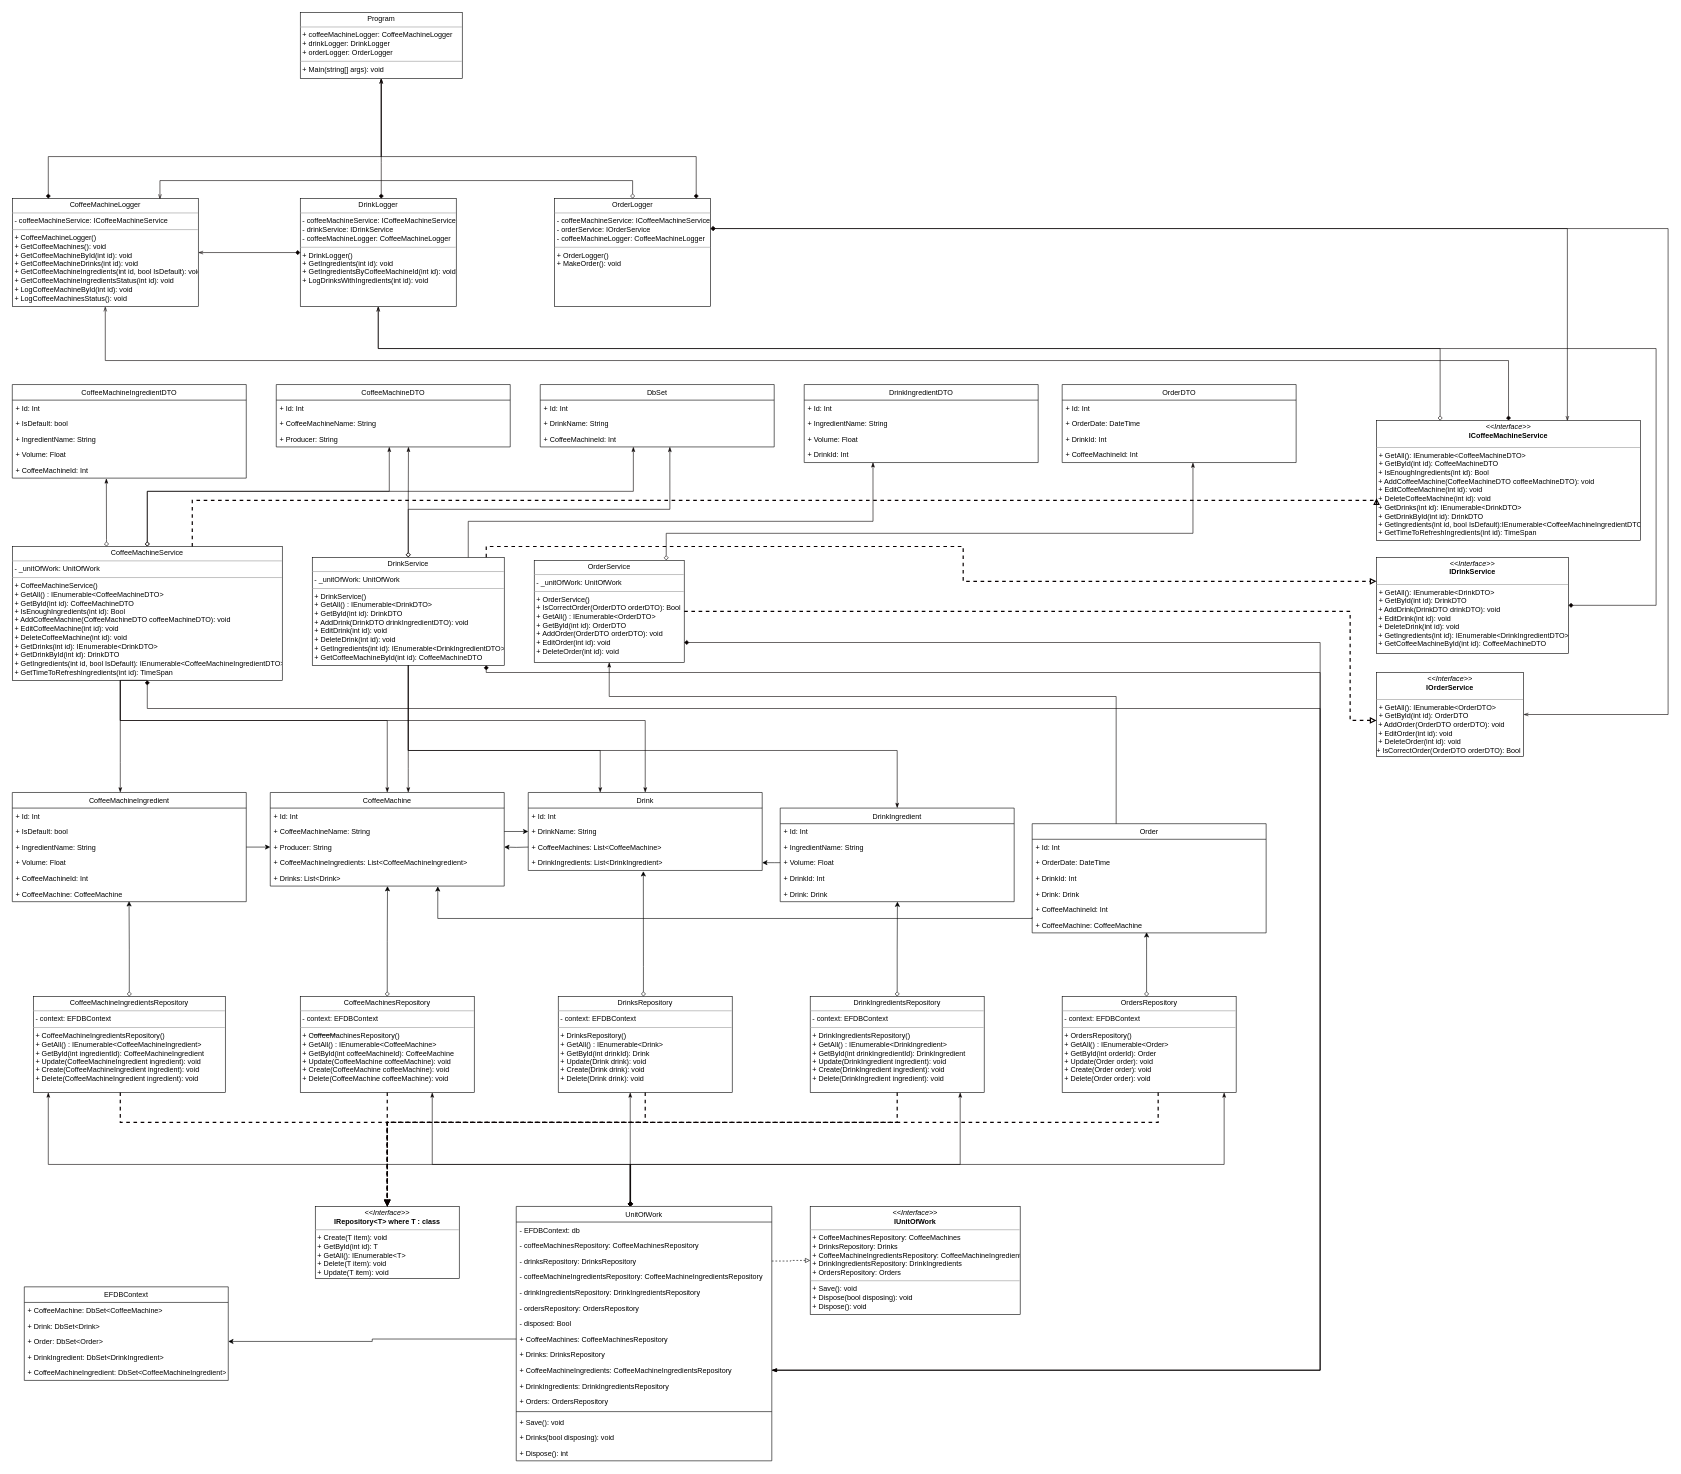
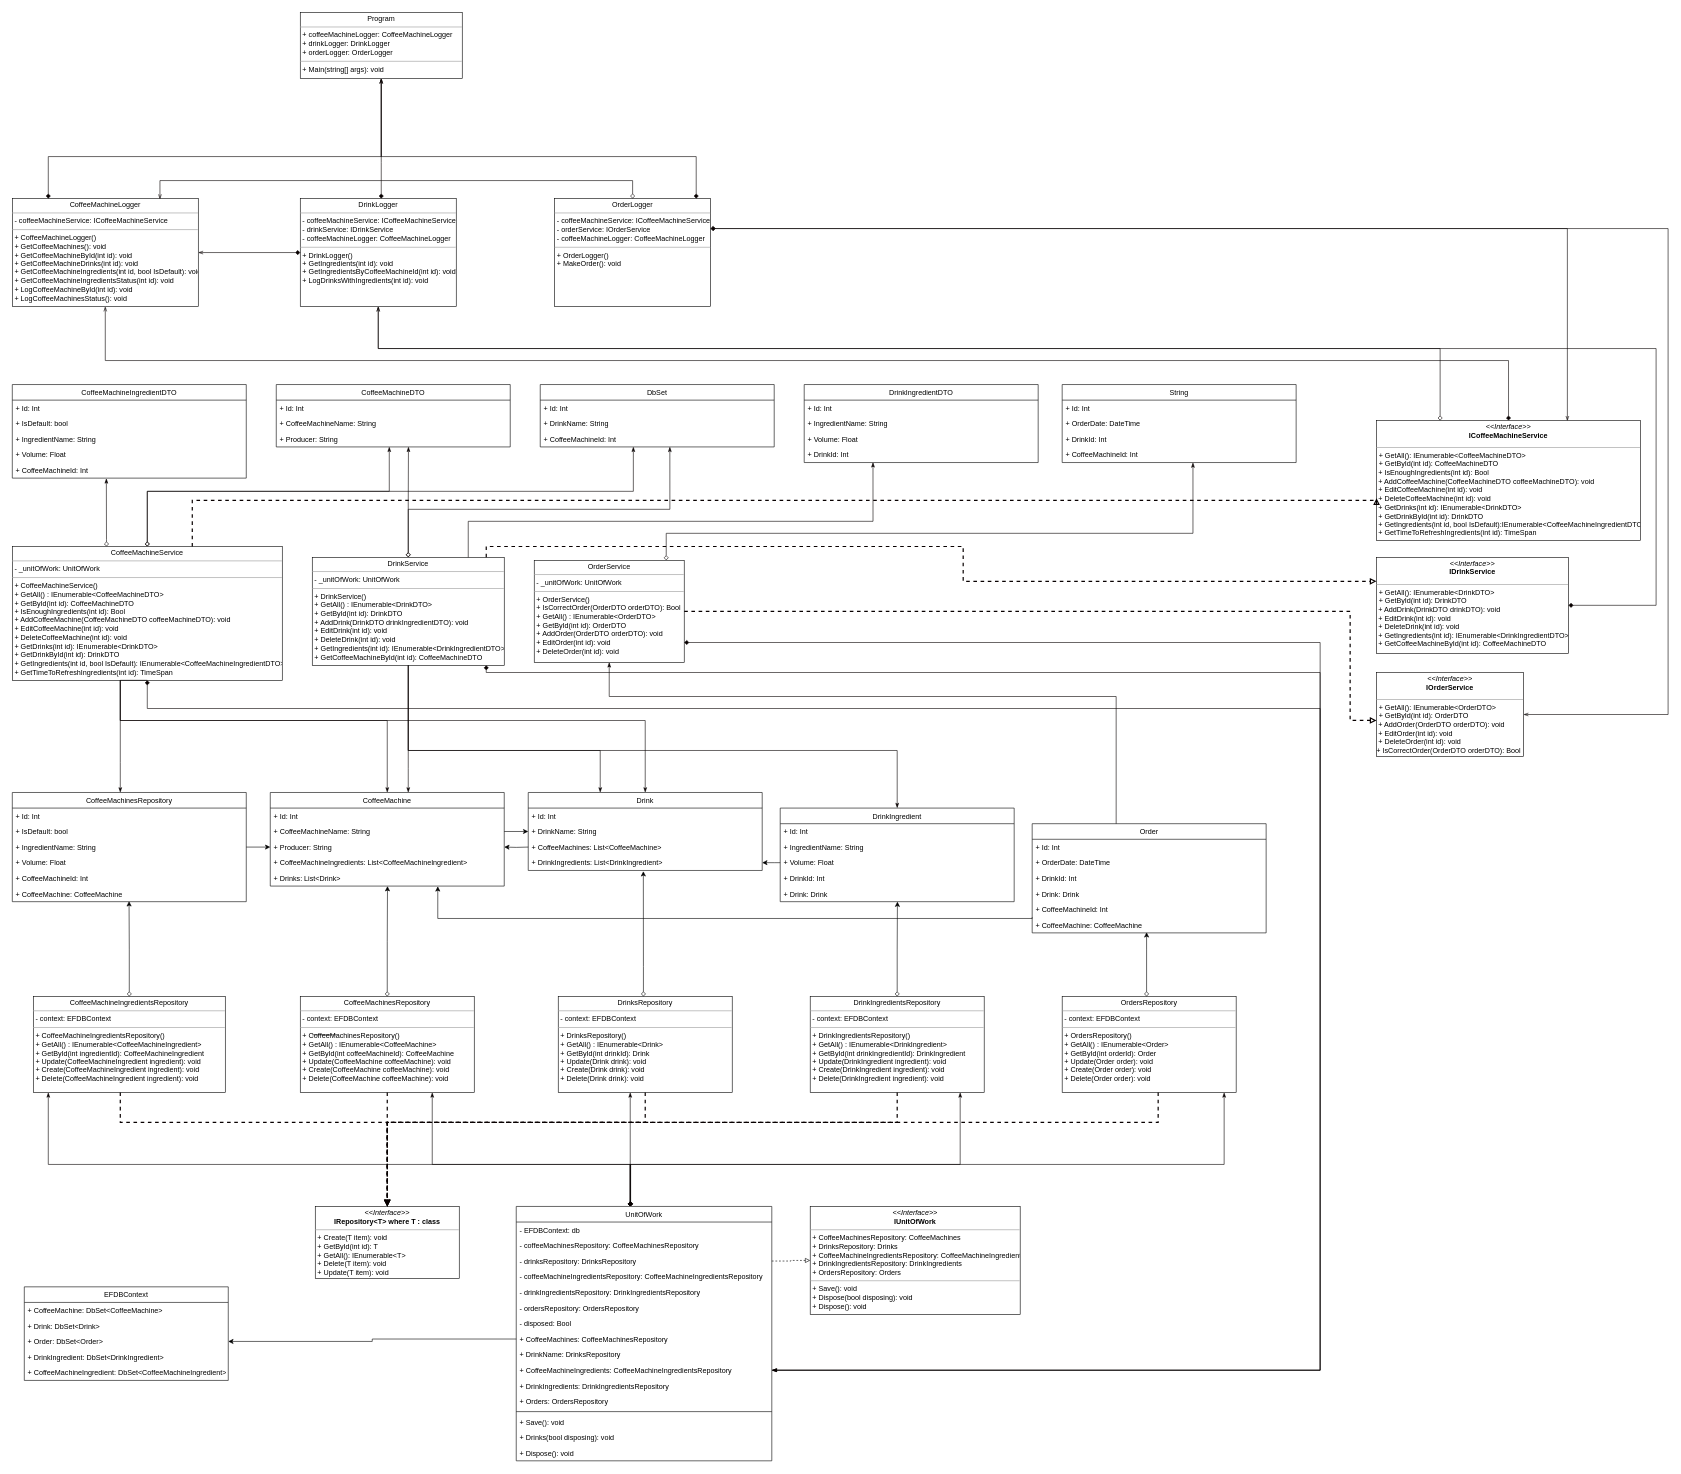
node "OrderDTO": label "OrderDTO" -> "String"
node "CoffeeMachineIngredient": label "CoffeeMachineIngredient" -> "CoffeeMachinesRepository"
node "+ Drinks: DrinksRepository": label "+ Drinks: DrinksRepository" -> "+ DrinkName: DrinksRepository"
node "+ Dispose(): int": label "+ Dispose(): int" -> "+ Dispose(): void"
